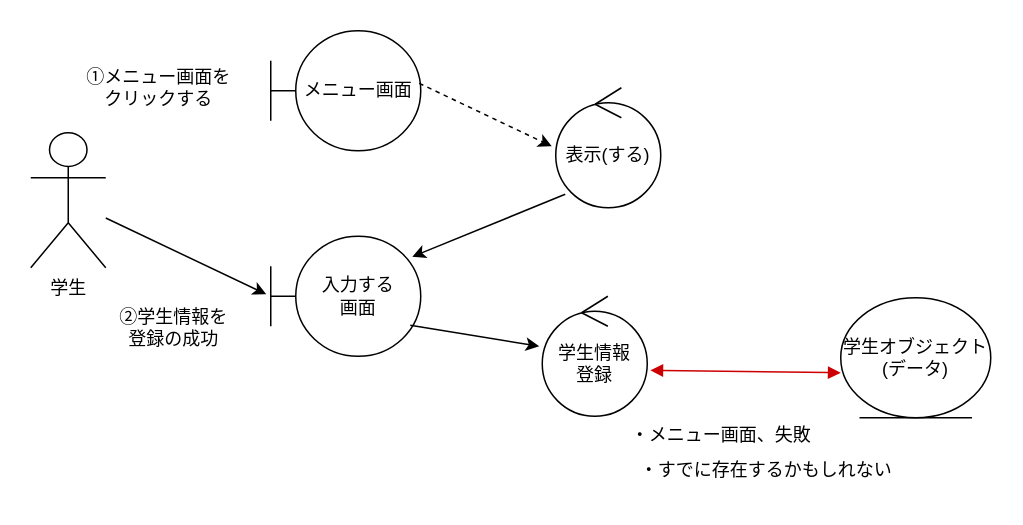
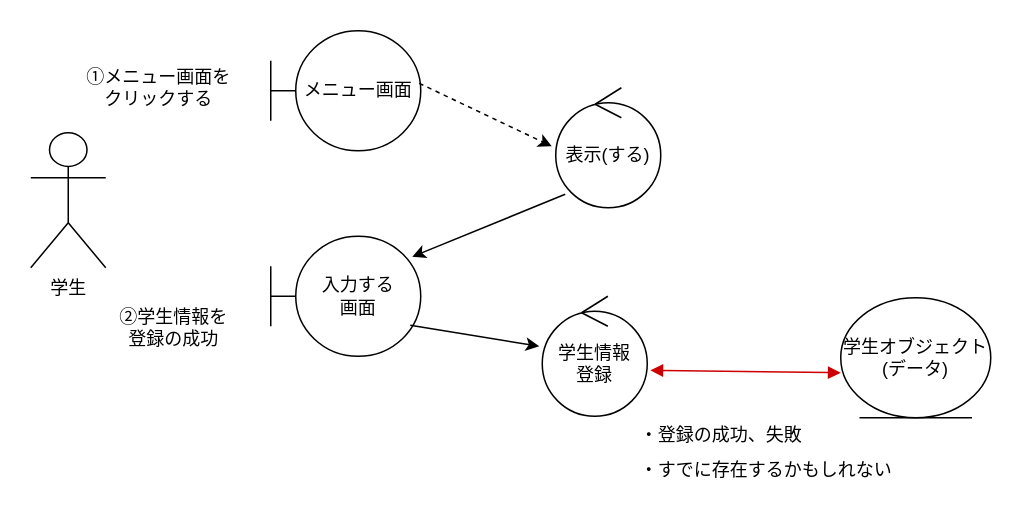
edge "学生" -> "入力する 画面": removed
node "・メニュー画面、失敗": label "・メニュー画面、失敗" -> "・登録の成功、失敗"
